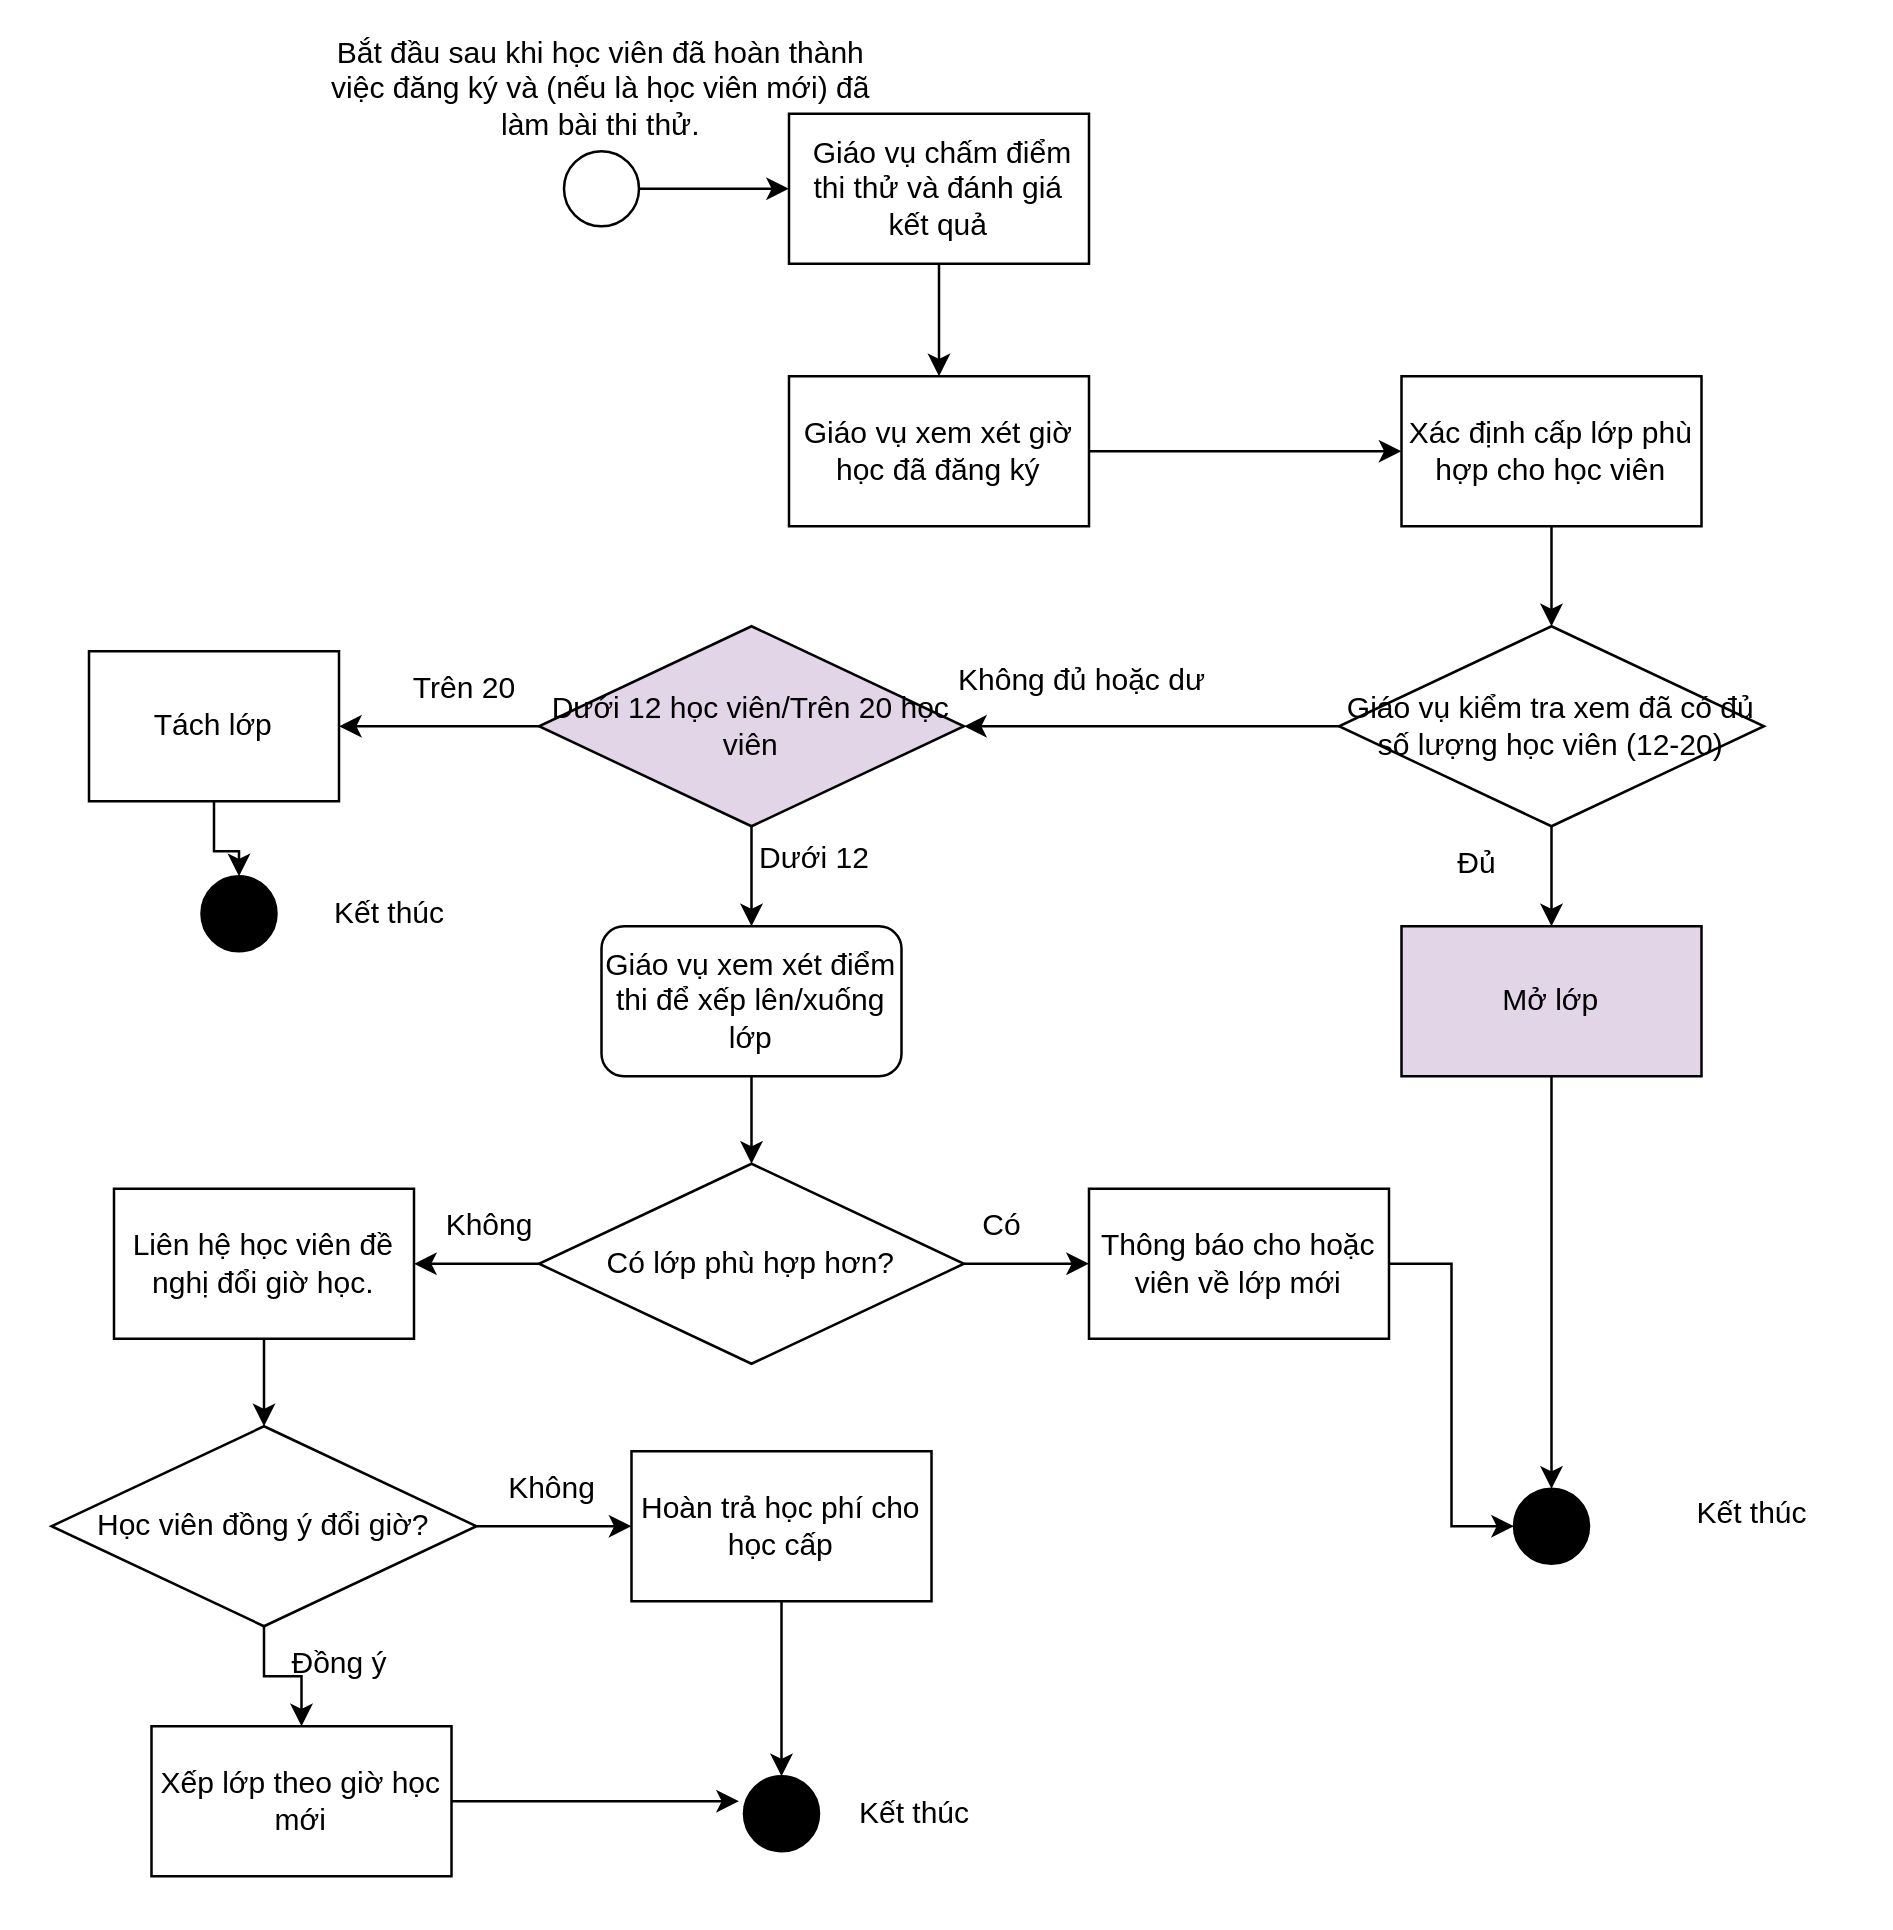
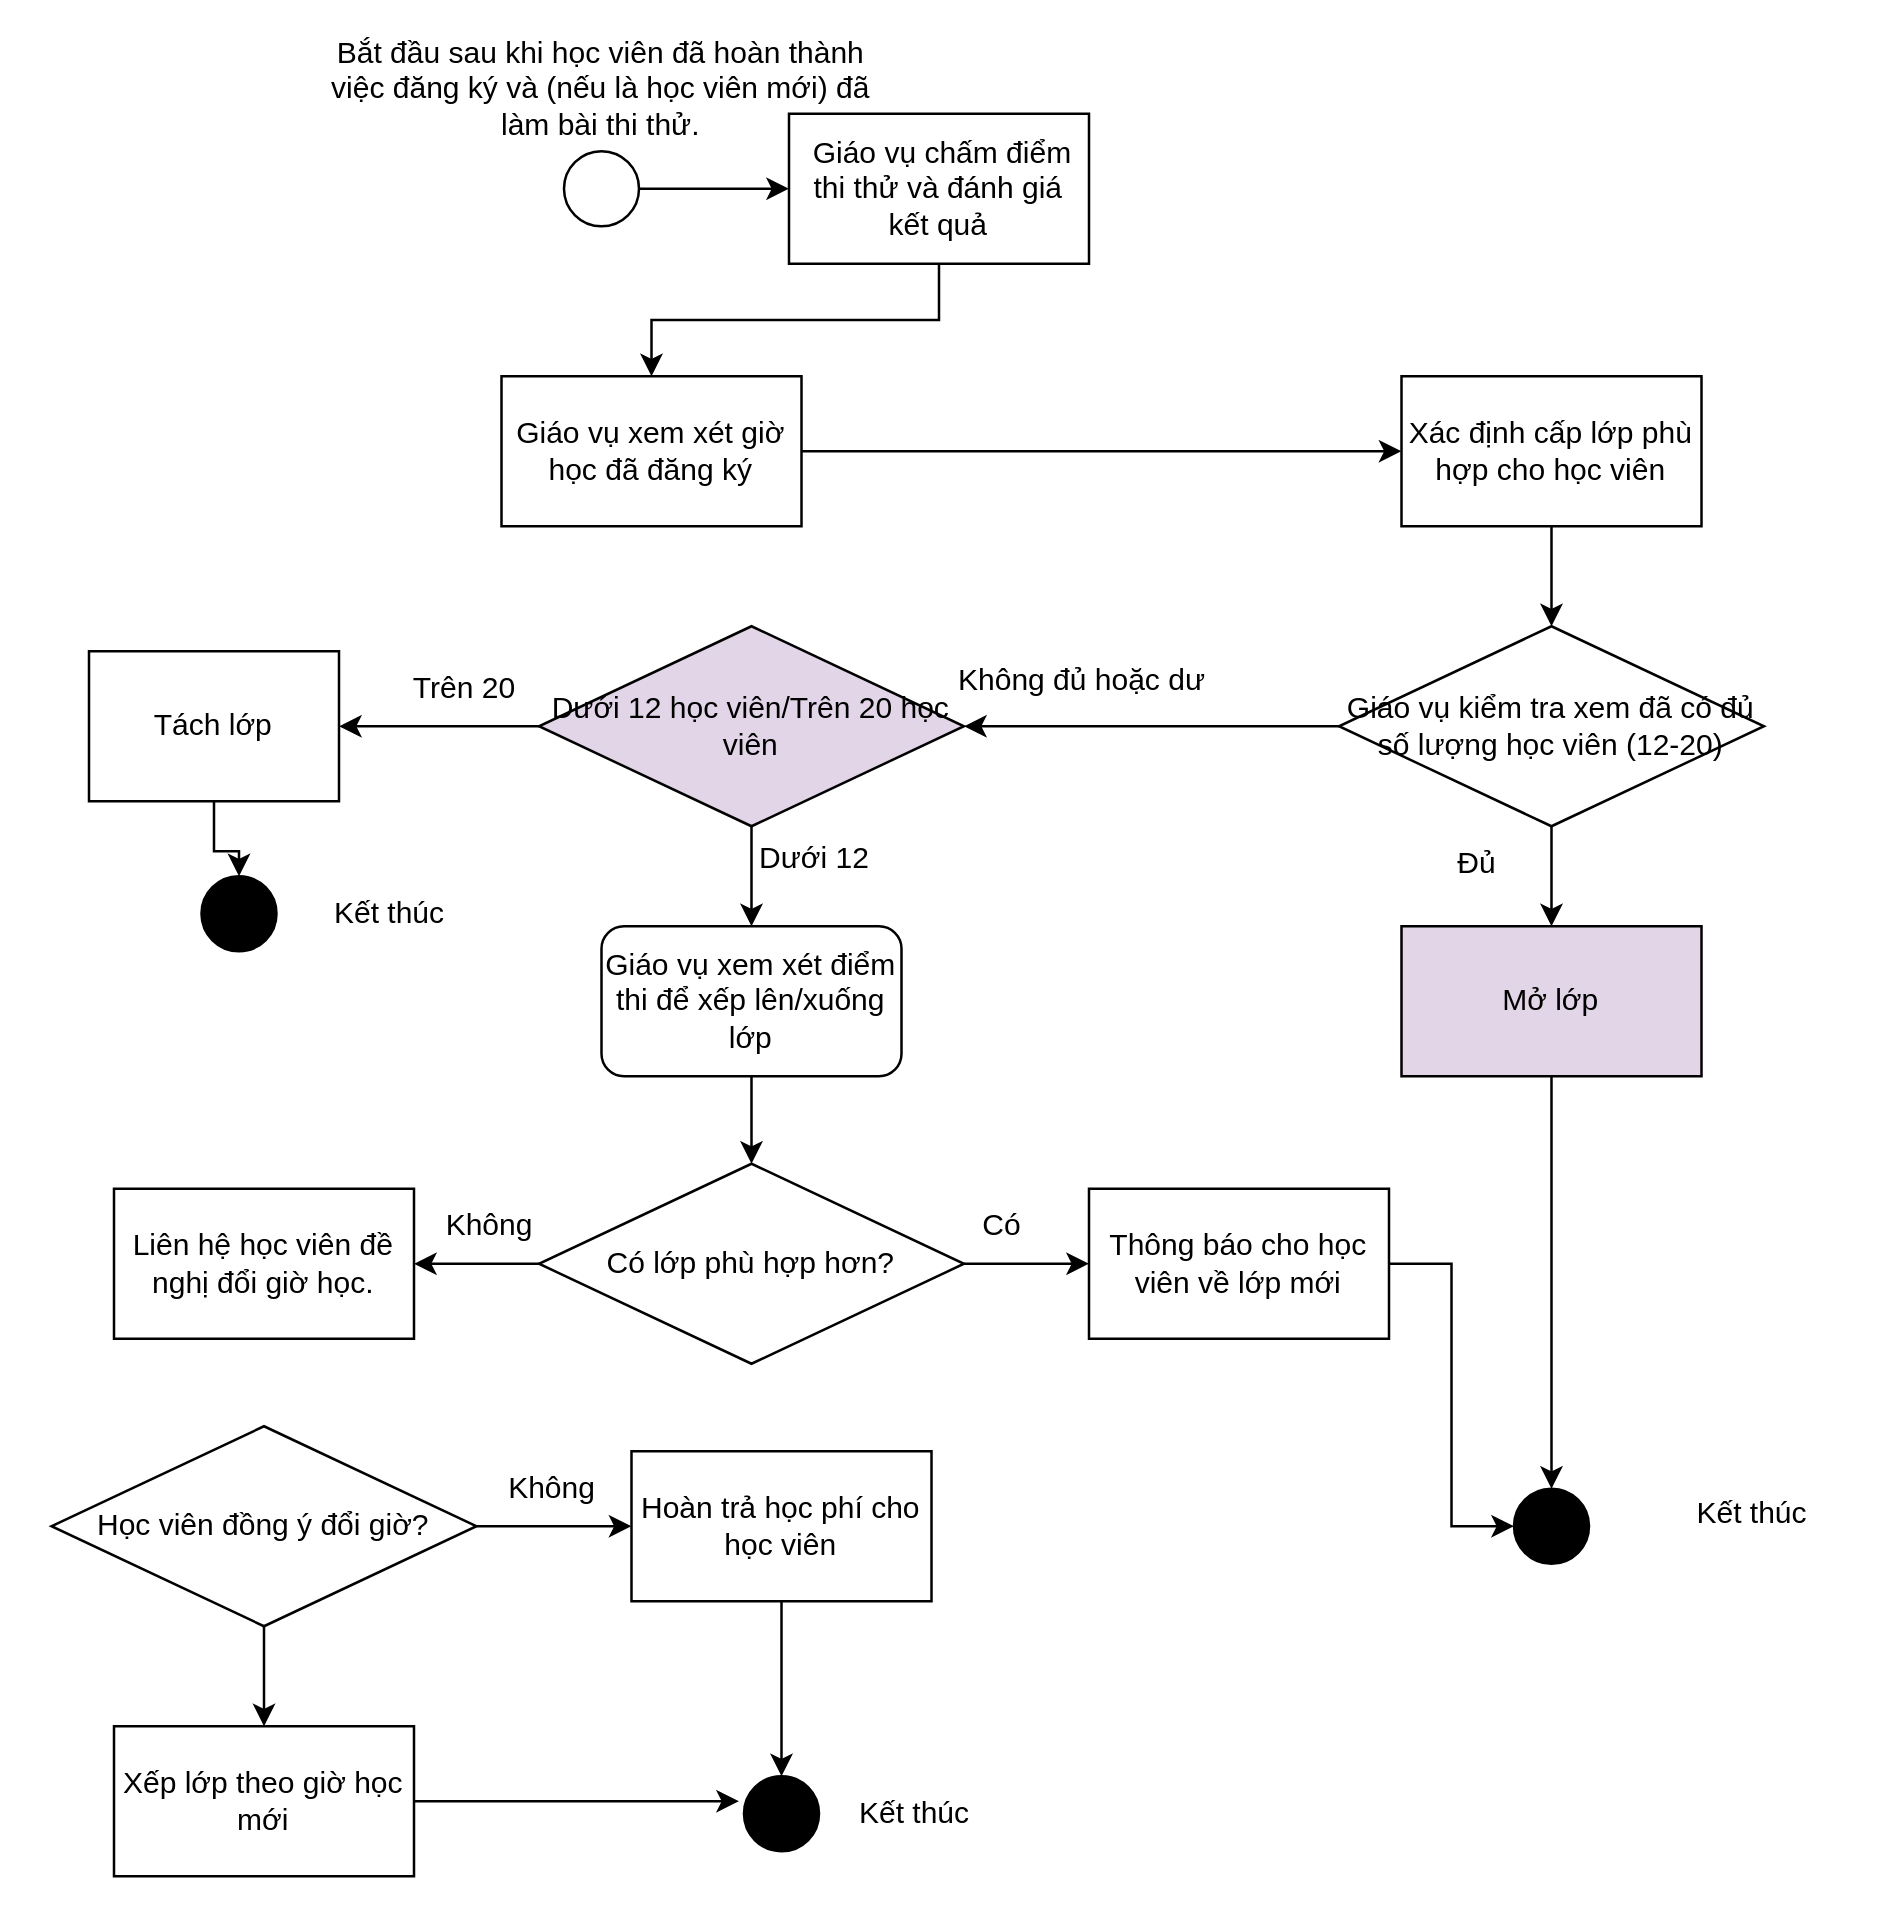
node "Giáo vụ xem xét giờ học đã đăng ký": moved (939, 451) -> (651, 451)
node "Thông báo cho hoặc viên về lớp mới": label "Thông báo cho hoặc viên về lớp mới" -> "Thông báo cho học viên về lớp mới"
edge "Liên hệ học viên đề nghị đổi giờ học." -> "Học viên đồng ý đổi giờ?": removed
node "Hoàn trả học phí cho học cấp": label "Hoàn trả học phí cho học cấp" -> "Hoàn trả học phí cho học viên"
node "Đồng ý": removed
node "Xếp lớp theo giờ học mới": moved (301, 1801) -> (264, 1801)
